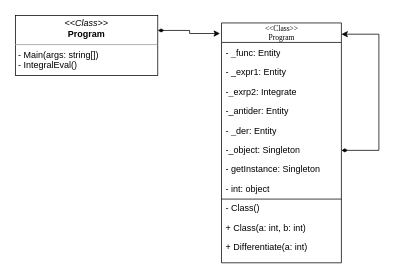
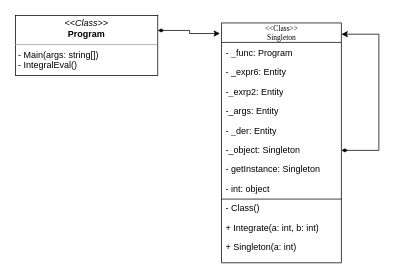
node "<<Class>> Program": label "<<Class>> Program" -> "<<Class>> Singleton"
node "- _func: Entity": label "- _func: Entity" -> "- _func: Program"
node "- _expr1: Entity": label "- _expr1: Entity" -> "- _expr6: Entity"
node "-_exrp2: Integrate": label "-_exrp2: Integrate" -> "-_exrp2: Entity"
node "-_antider: Entity": label "-_antider: Entity" -> "-_args: Entity"
node "+ Class(a: int, b: int)": label "+ Class(a: int, b: int)" -> "+ Integrate(a: int, b: int)"
node "+ Differentiate(a: int)": label "+ Differentiate(a: int)" -> "+ Singleton(a: int)"
